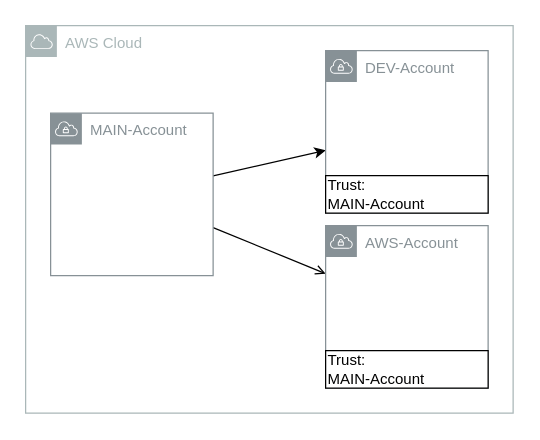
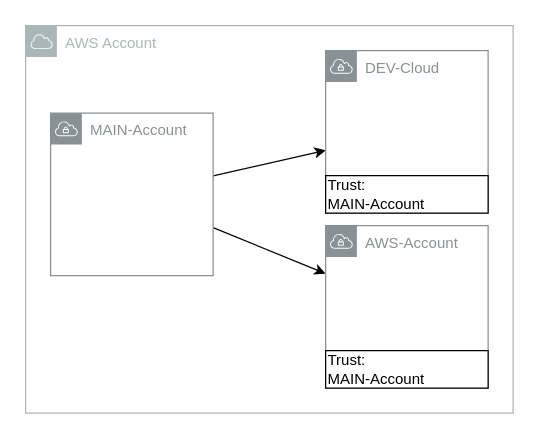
node "AWS Cloud": label "AWS Cloud" -> "AWS Account"
node "DEV-Account": label "DEV-Account" -> "DEV-Cloud"
edge "MAIN-Account" -> "AWS-Account": arrowhead open -> classic
